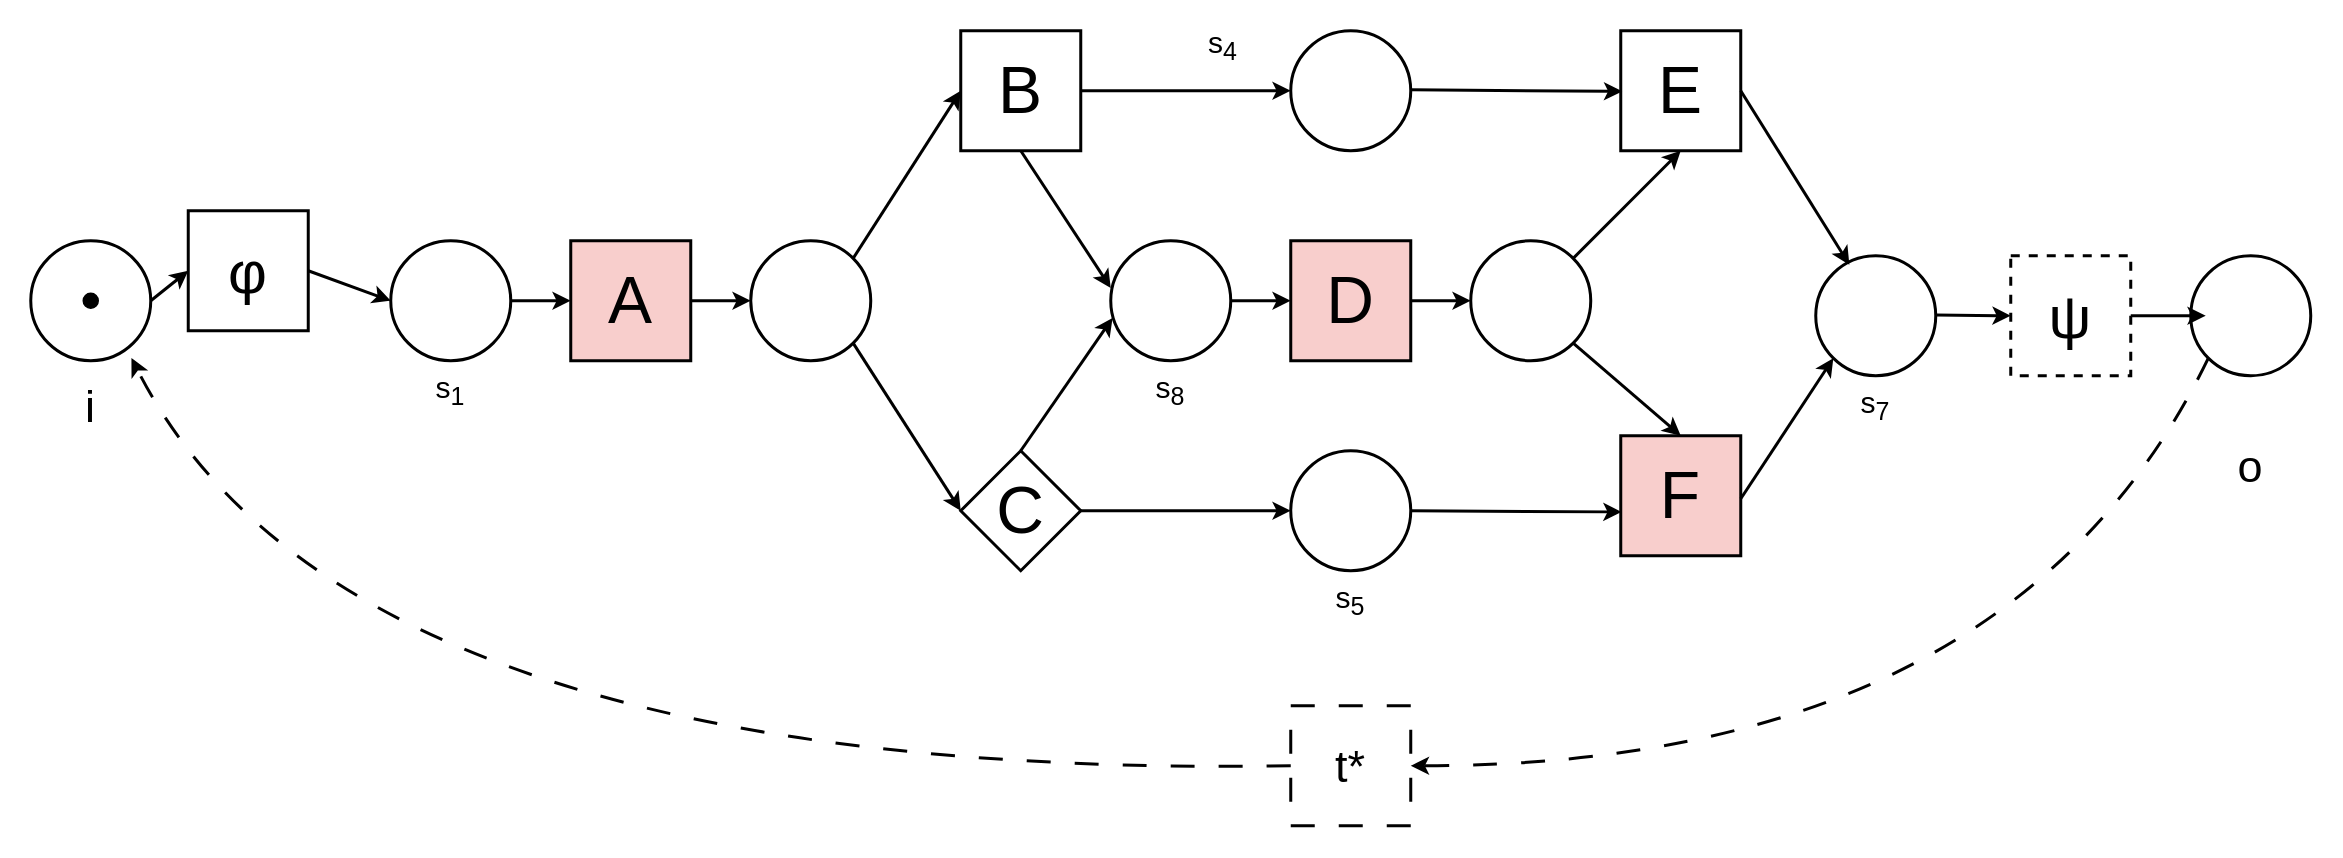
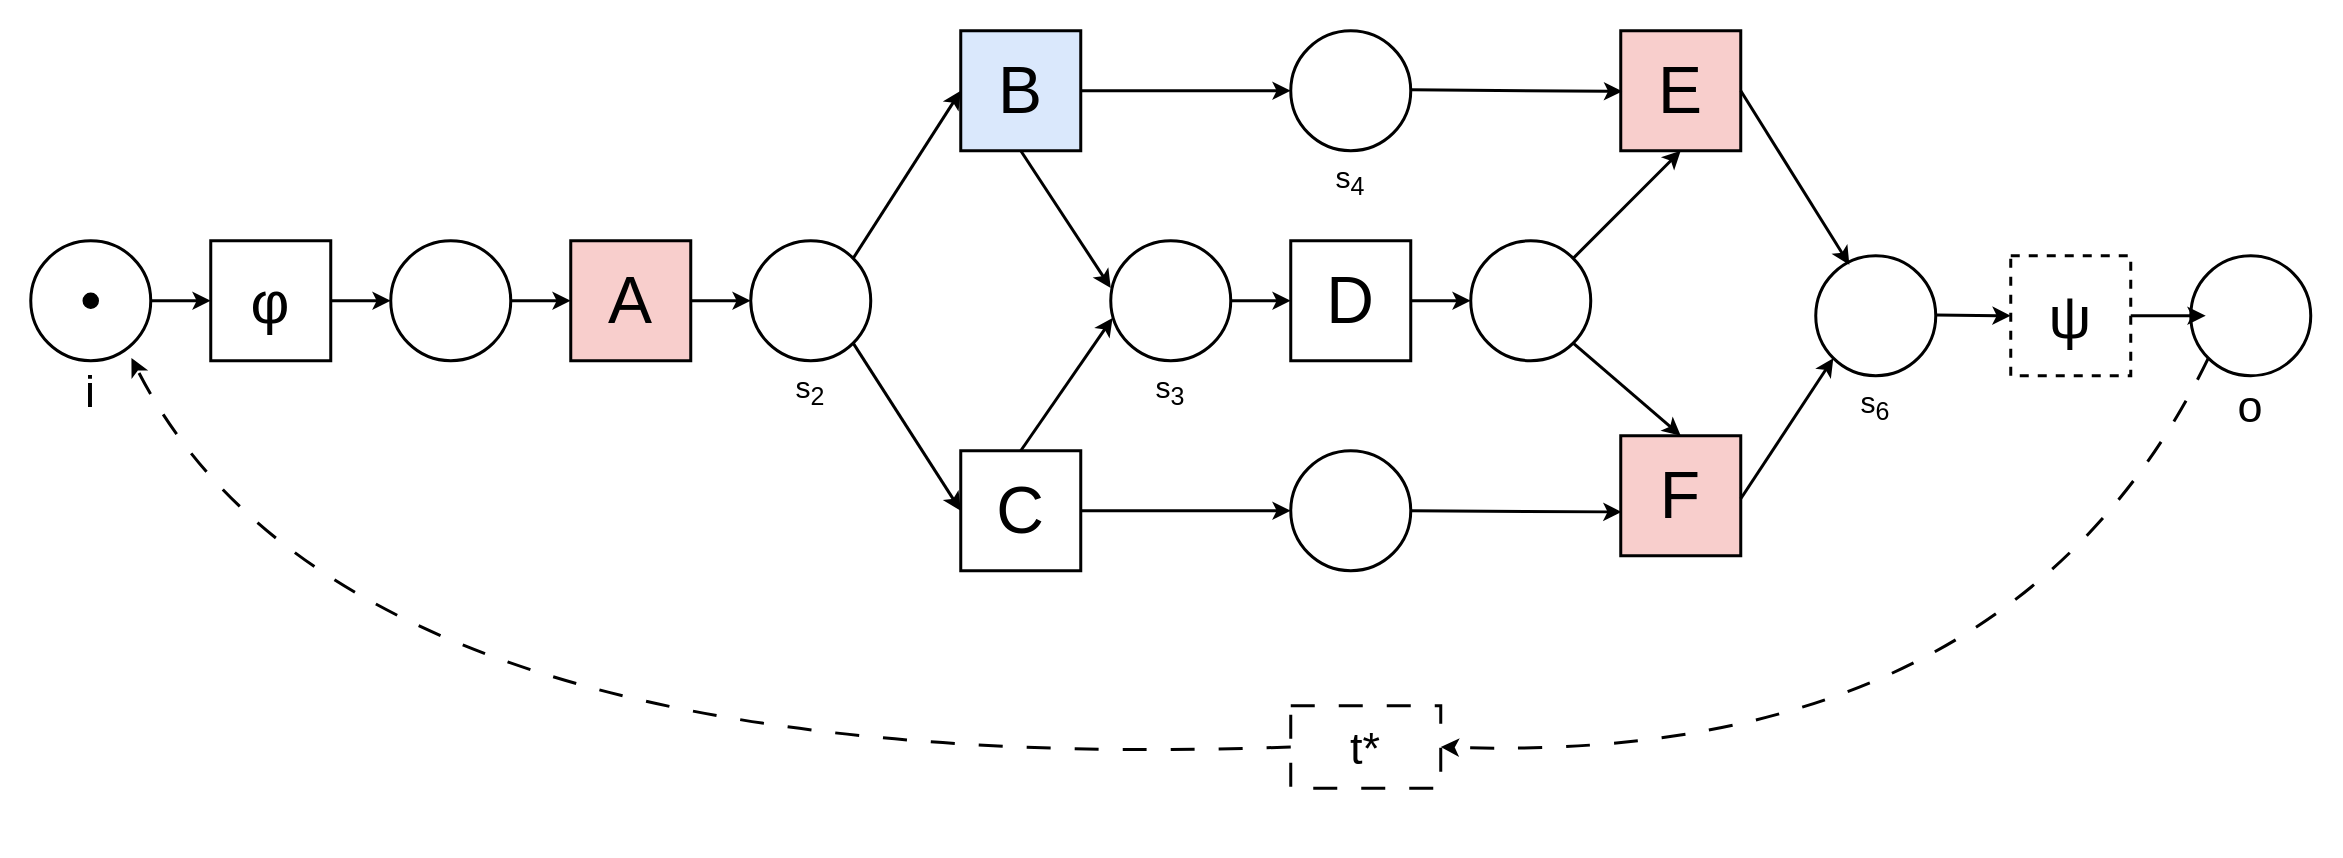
node "s4": moved (1223, 46) -> (1351, 181)
node "B": fillcolor #ffffff -> #dae8fc
node "E": fillcolor #ffffff -> #f8cecc
node "φ": moved (248, 271) -> (271, 301)
node "D": fillcolor #f8cecc -> #ffffff
node "s1": removed
node "s2": added
node "s8": label "s8" -> "s3"
node "i": moved (91, 406) -> (91, 391)
node "s7": label "s7" -> "s6"
node "o": moved (2251, 466) -> (2251, 406)
node "C": shape diamond -> rectangle
node "s5": removed
node "t*": size 120x120 -> 150x83
